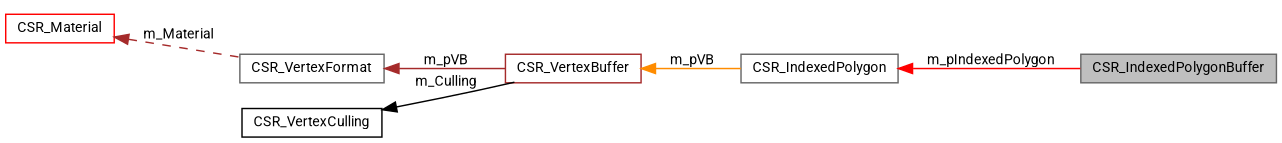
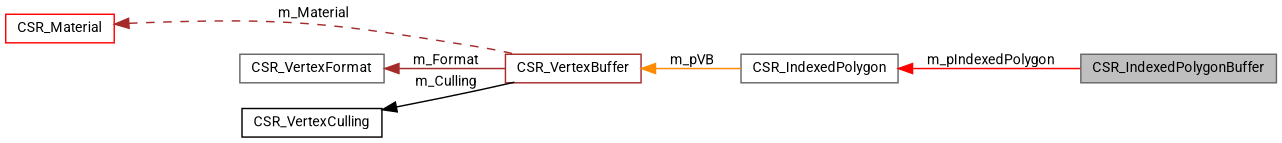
edge "CSR_VertexFormat" -> "CSR_Material": now "CSR_VertexBuffer" -> "CSR_Material"
edge "CSR_VertexBuffer" -> "CSR_VertexFormat": label " m_pVB" -> " m_Format"
